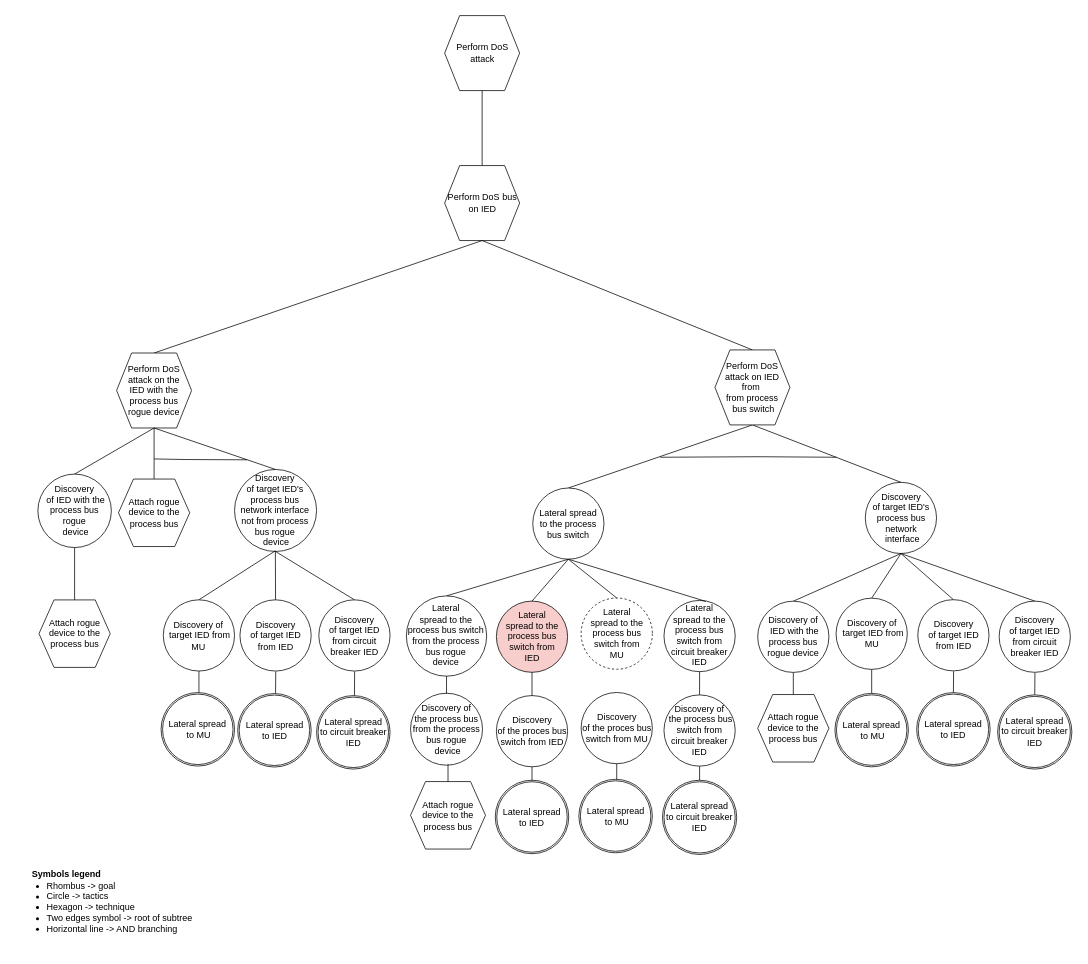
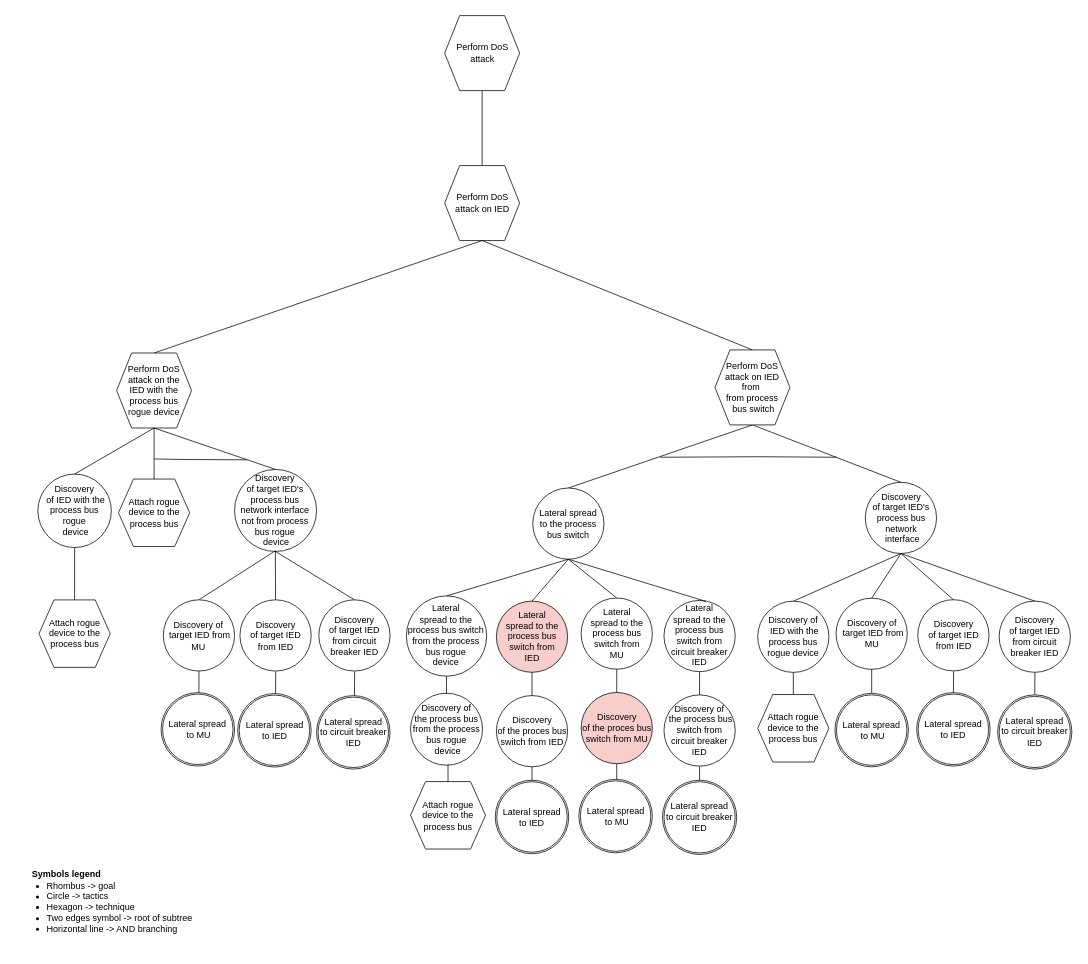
node "Perform DoS bus on IED": label "Perform DoS bus on IED" -> "Perform DoS attack on IED"
node "Lateral spread to the process bus switch from MU": style dashed -> solid
edge "Lateral spread to the process bus switch from MU" -- "Discovery of the proces bus switch from MU": added
node "Discovery of the proces bus switch from MU": fillcolor #ffffff -> #f8cecc
